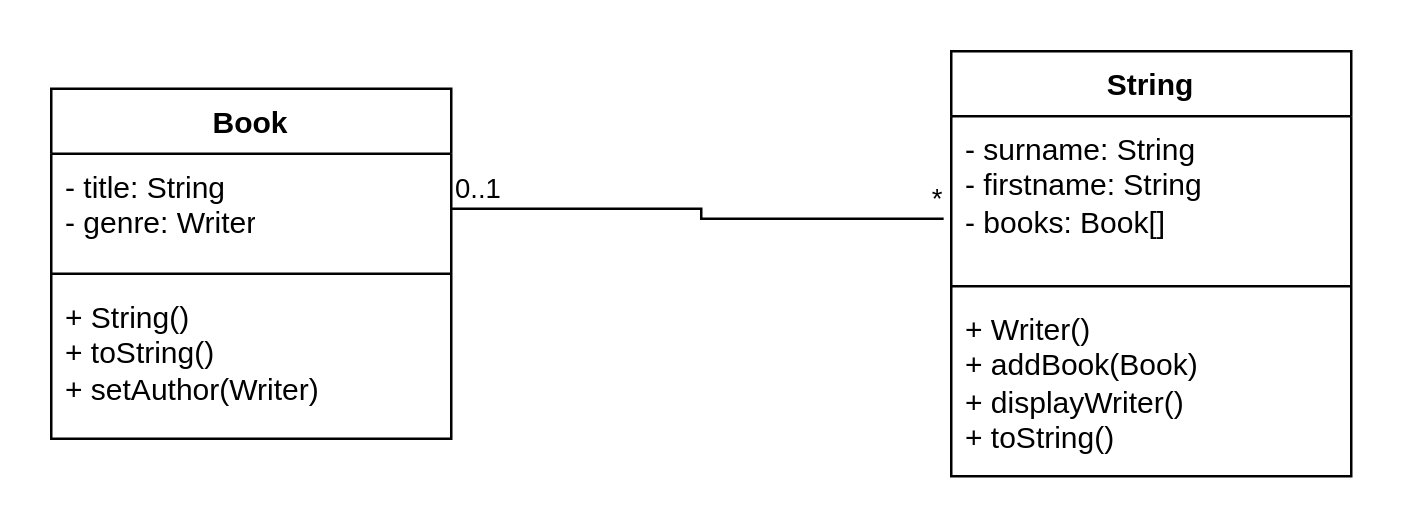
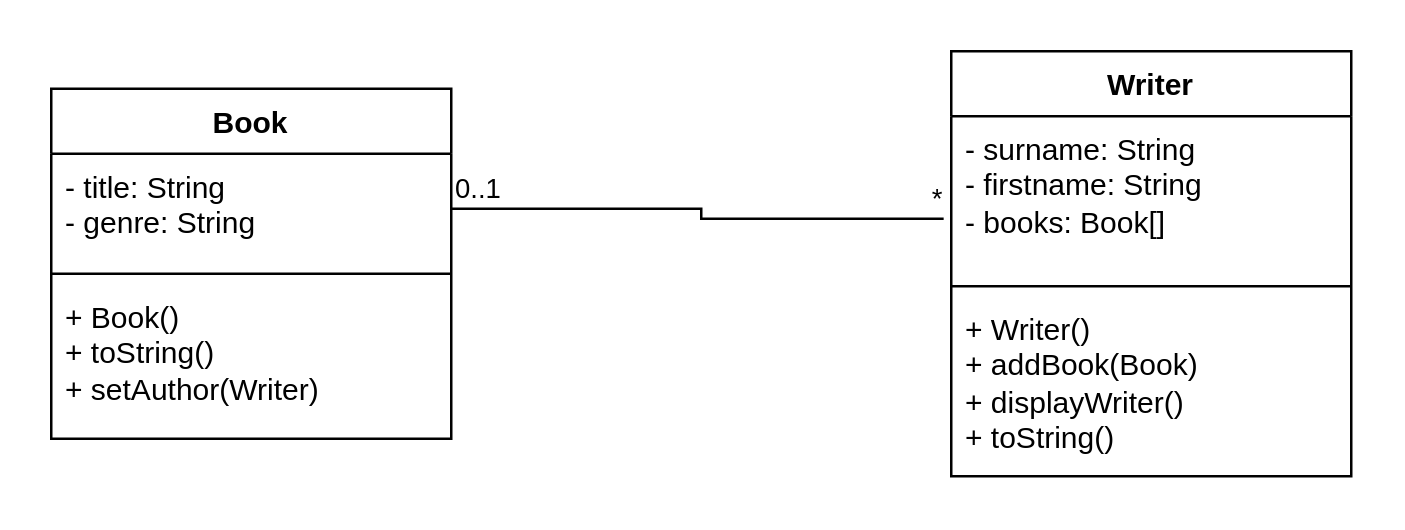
node "String": label "String" -> "Writer"
node "- title: String - genre: Writer": label "- title: String - genre: Writer" -> "- title: String - genre: String"
node "+ String() + toString() + setAuthor(Writer)": label "+ String() + toString() + setAuthor(Writer)" -> "+ Book() + toString() + setAuthor(Writer)"
